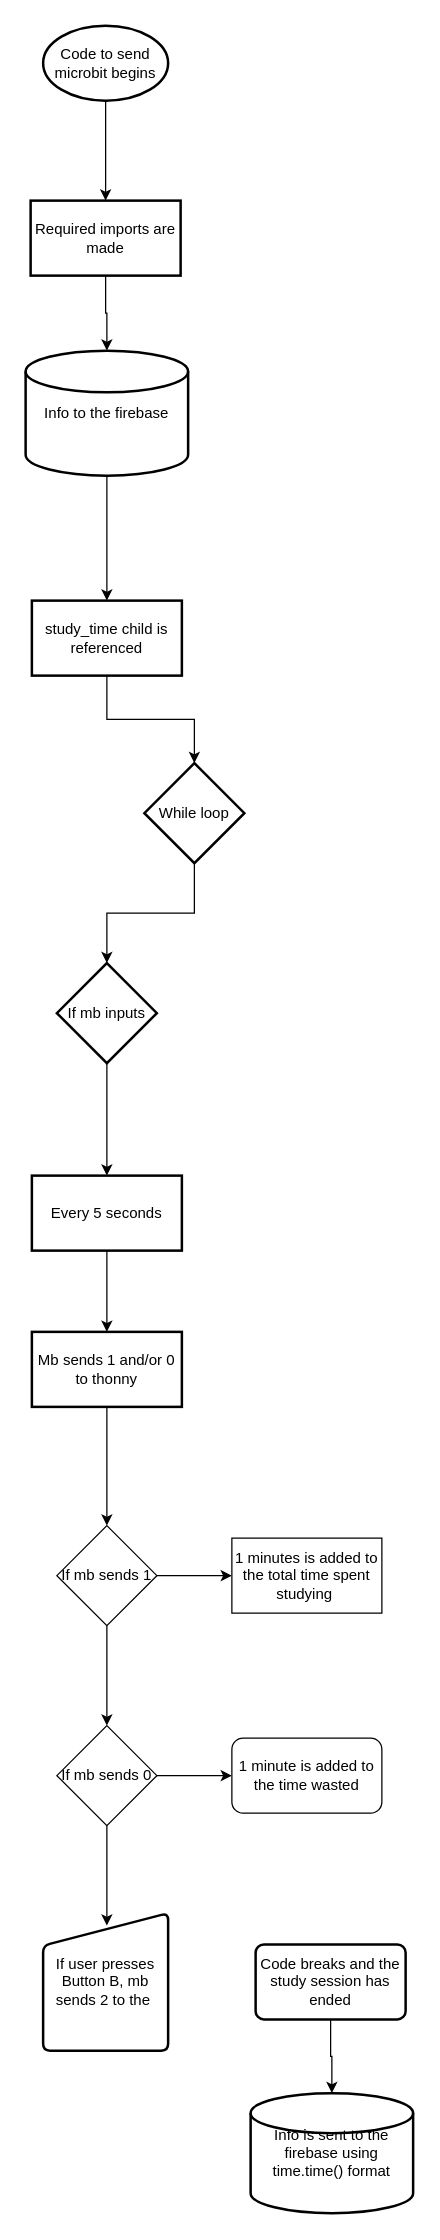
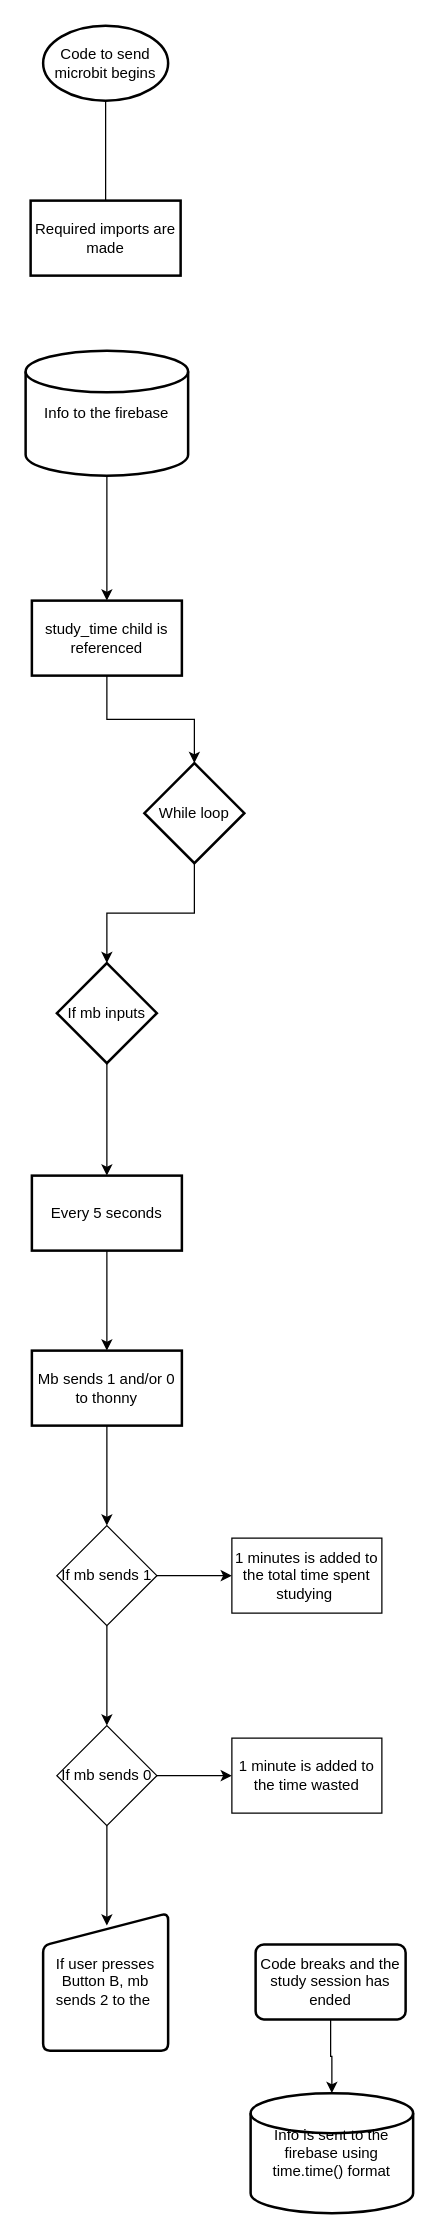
edge "Code to send microbit begins" -> "Required imports are made": arrowhead classic -> none
edge "Required imports are made" -> "Info to the firebase": removed
node "Mb sends 1 and/or 0 to thonny": moved (107, 1369) -> (107, 1388)
node "1 minute is added to the time wasted": shape rounded rectangle -> rectangle
